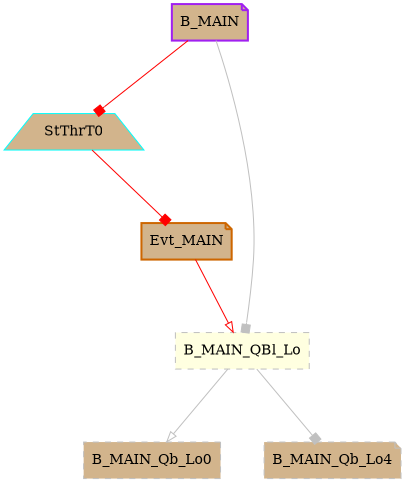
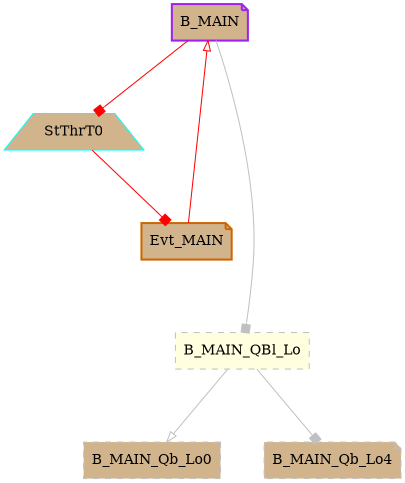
edge "Evt_MAIN" -> "B_MAIN_QBl_Lo": now "Evt_MAIN" -> "B_MAIN"
